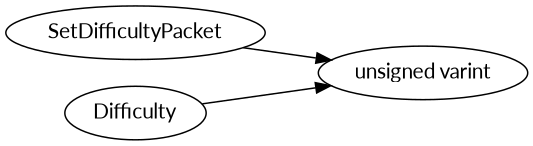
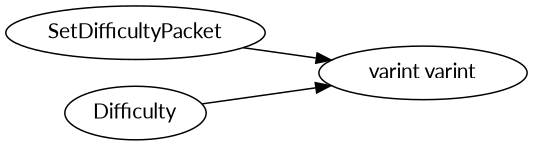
node "unsigned varint": label "unsigned varint" -> "varint varint"
